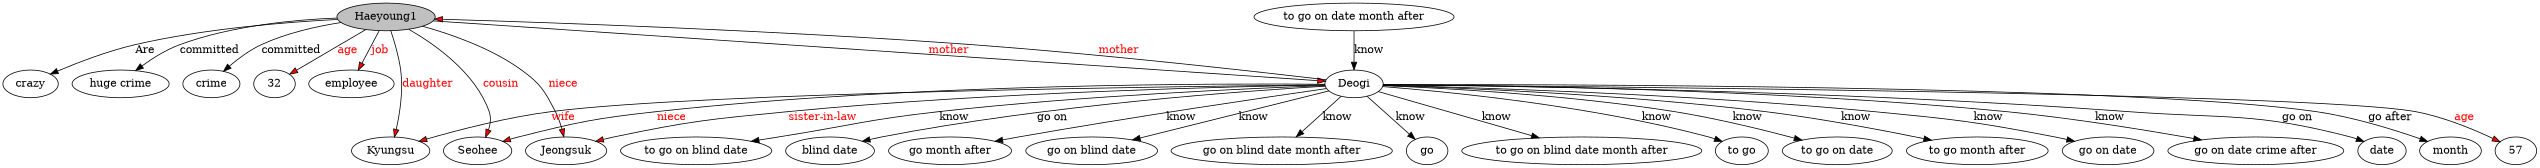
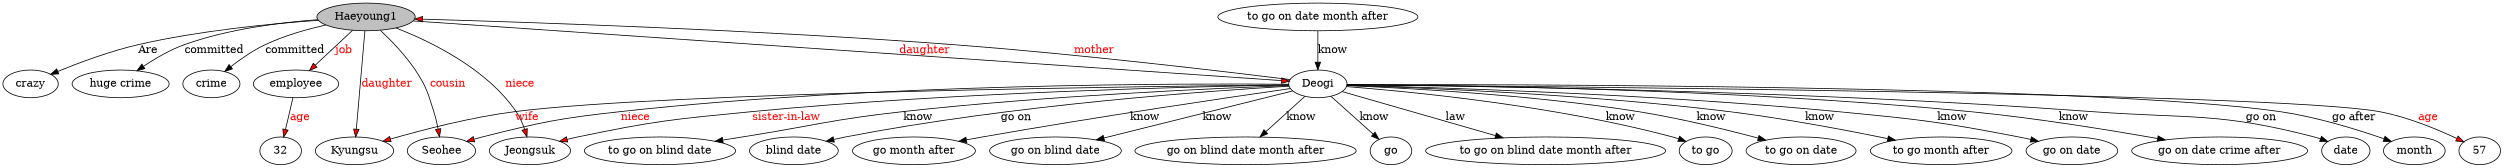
edge "Haeyoung1" -> "32": now "employee" -> "32"
edge "Haeyoung1" -> "Deogi": label "mother" -> "daughter"
edge "Deogi" -> "to go on blind date month after": label "know" -> "law"
